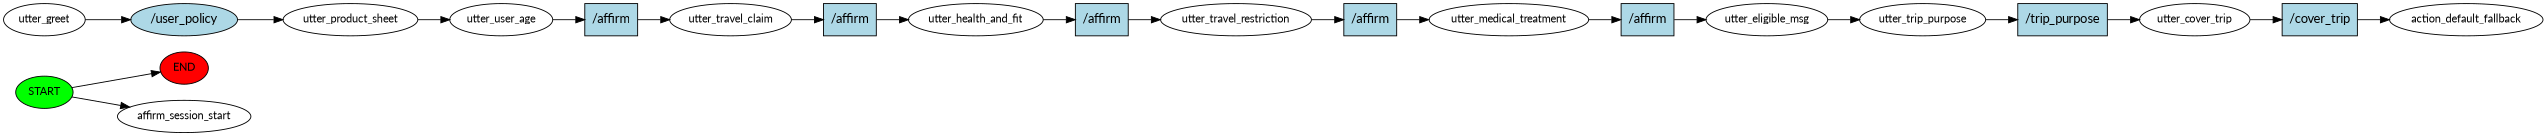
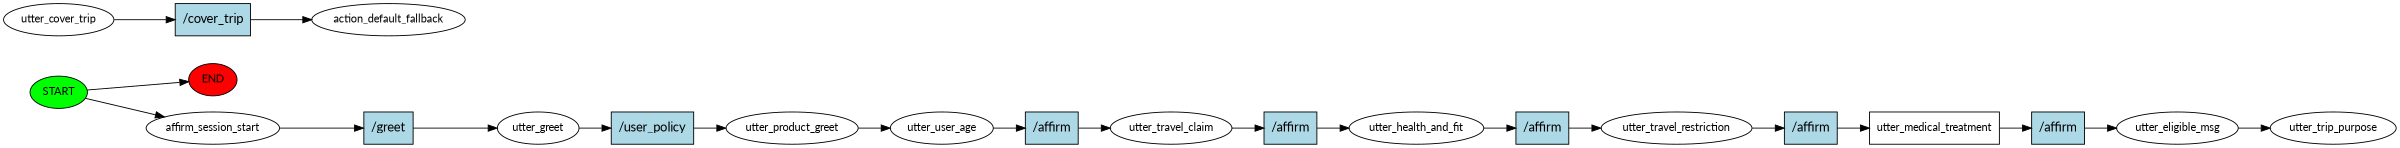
node "/user_policy": shape ellipse -> box
node "utter_product_sheet": label "utter_product_sheet" -> "utter_product_greet"
node "utter_medical_treatment": shape ellipse -> box
node "/trip_purpose": removed
node "/greet": added
